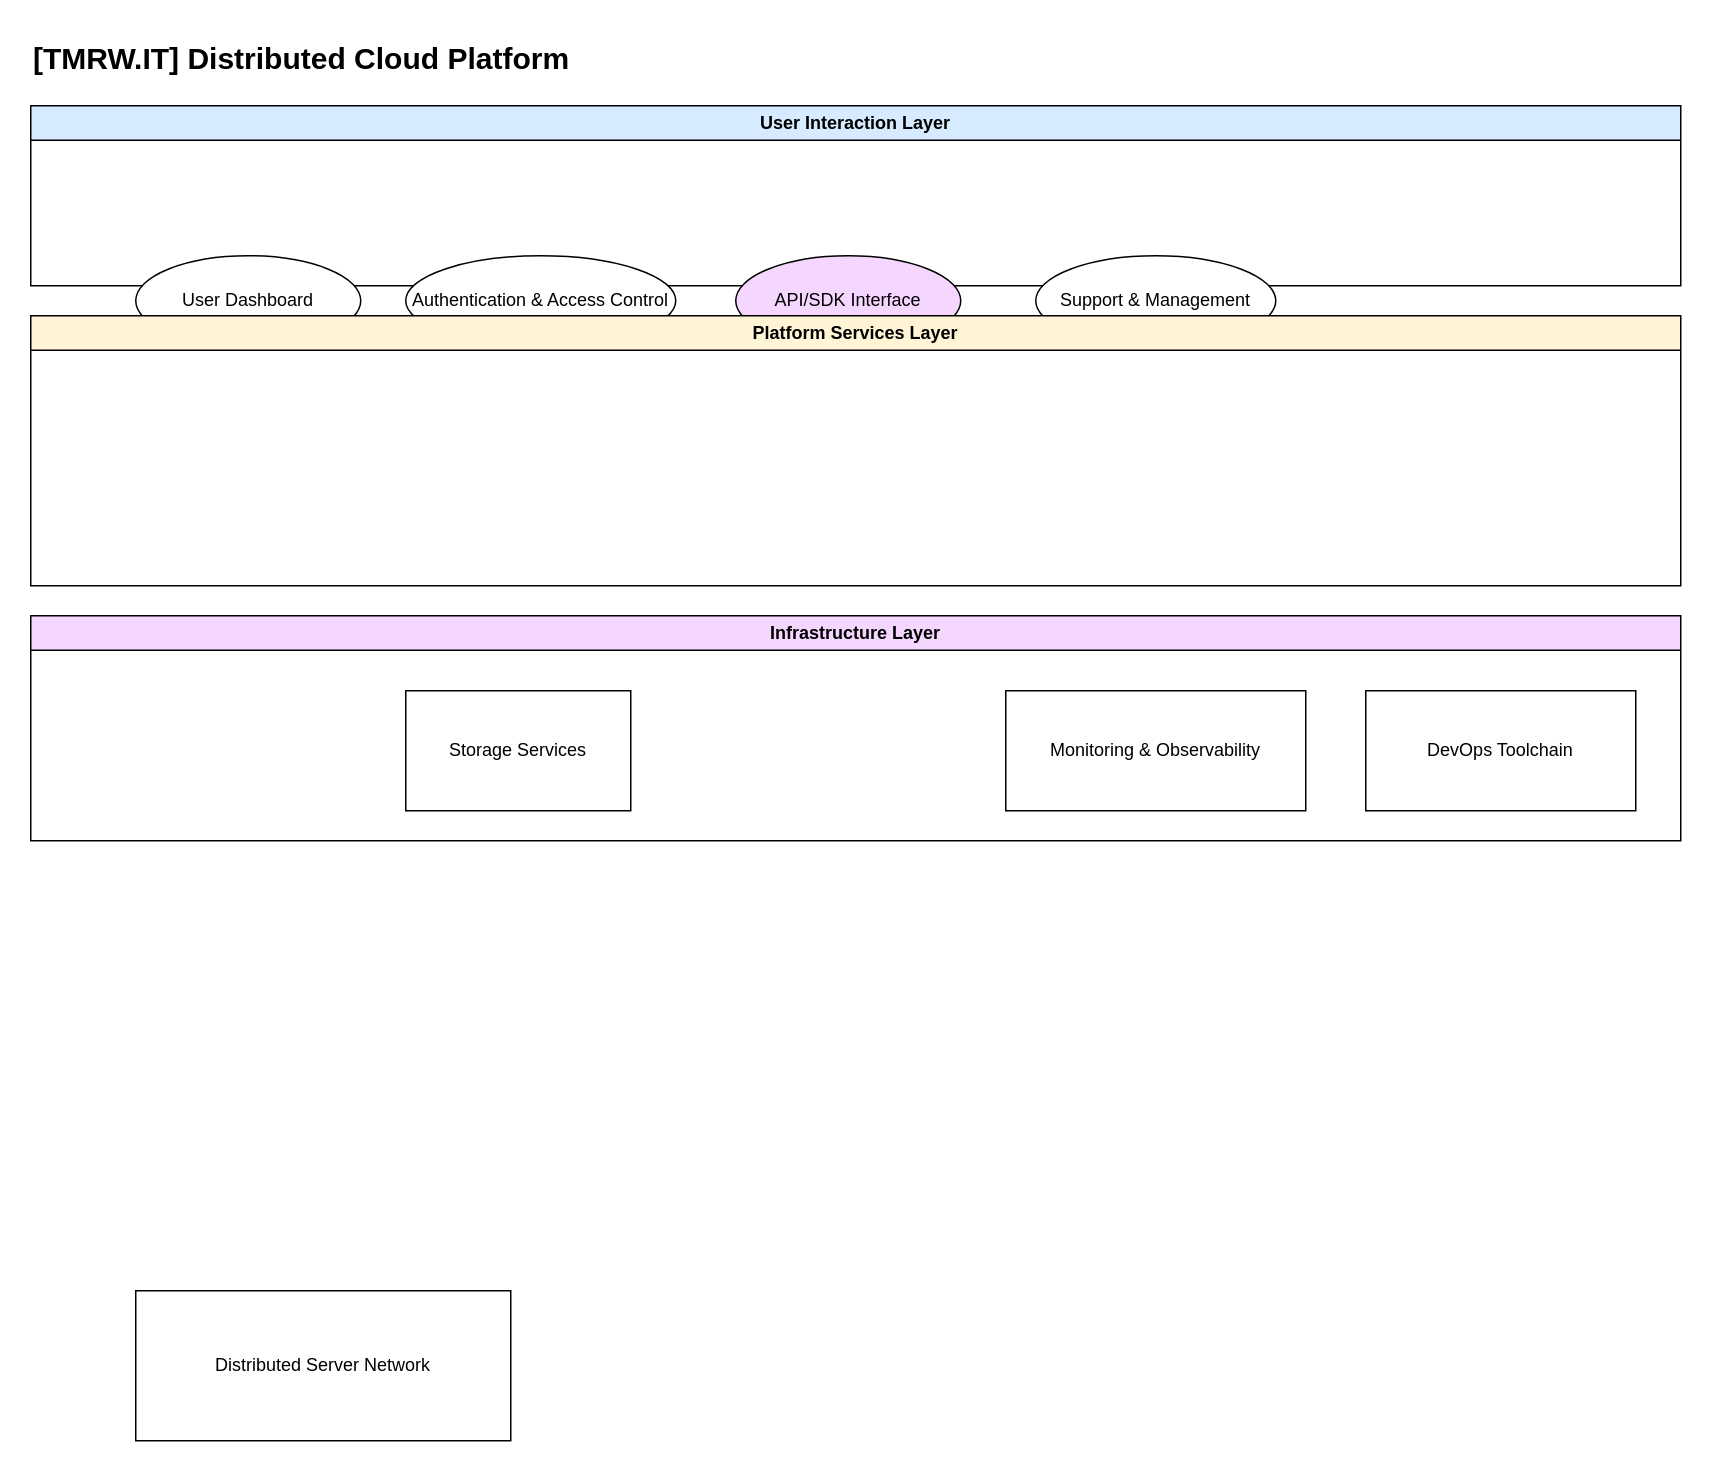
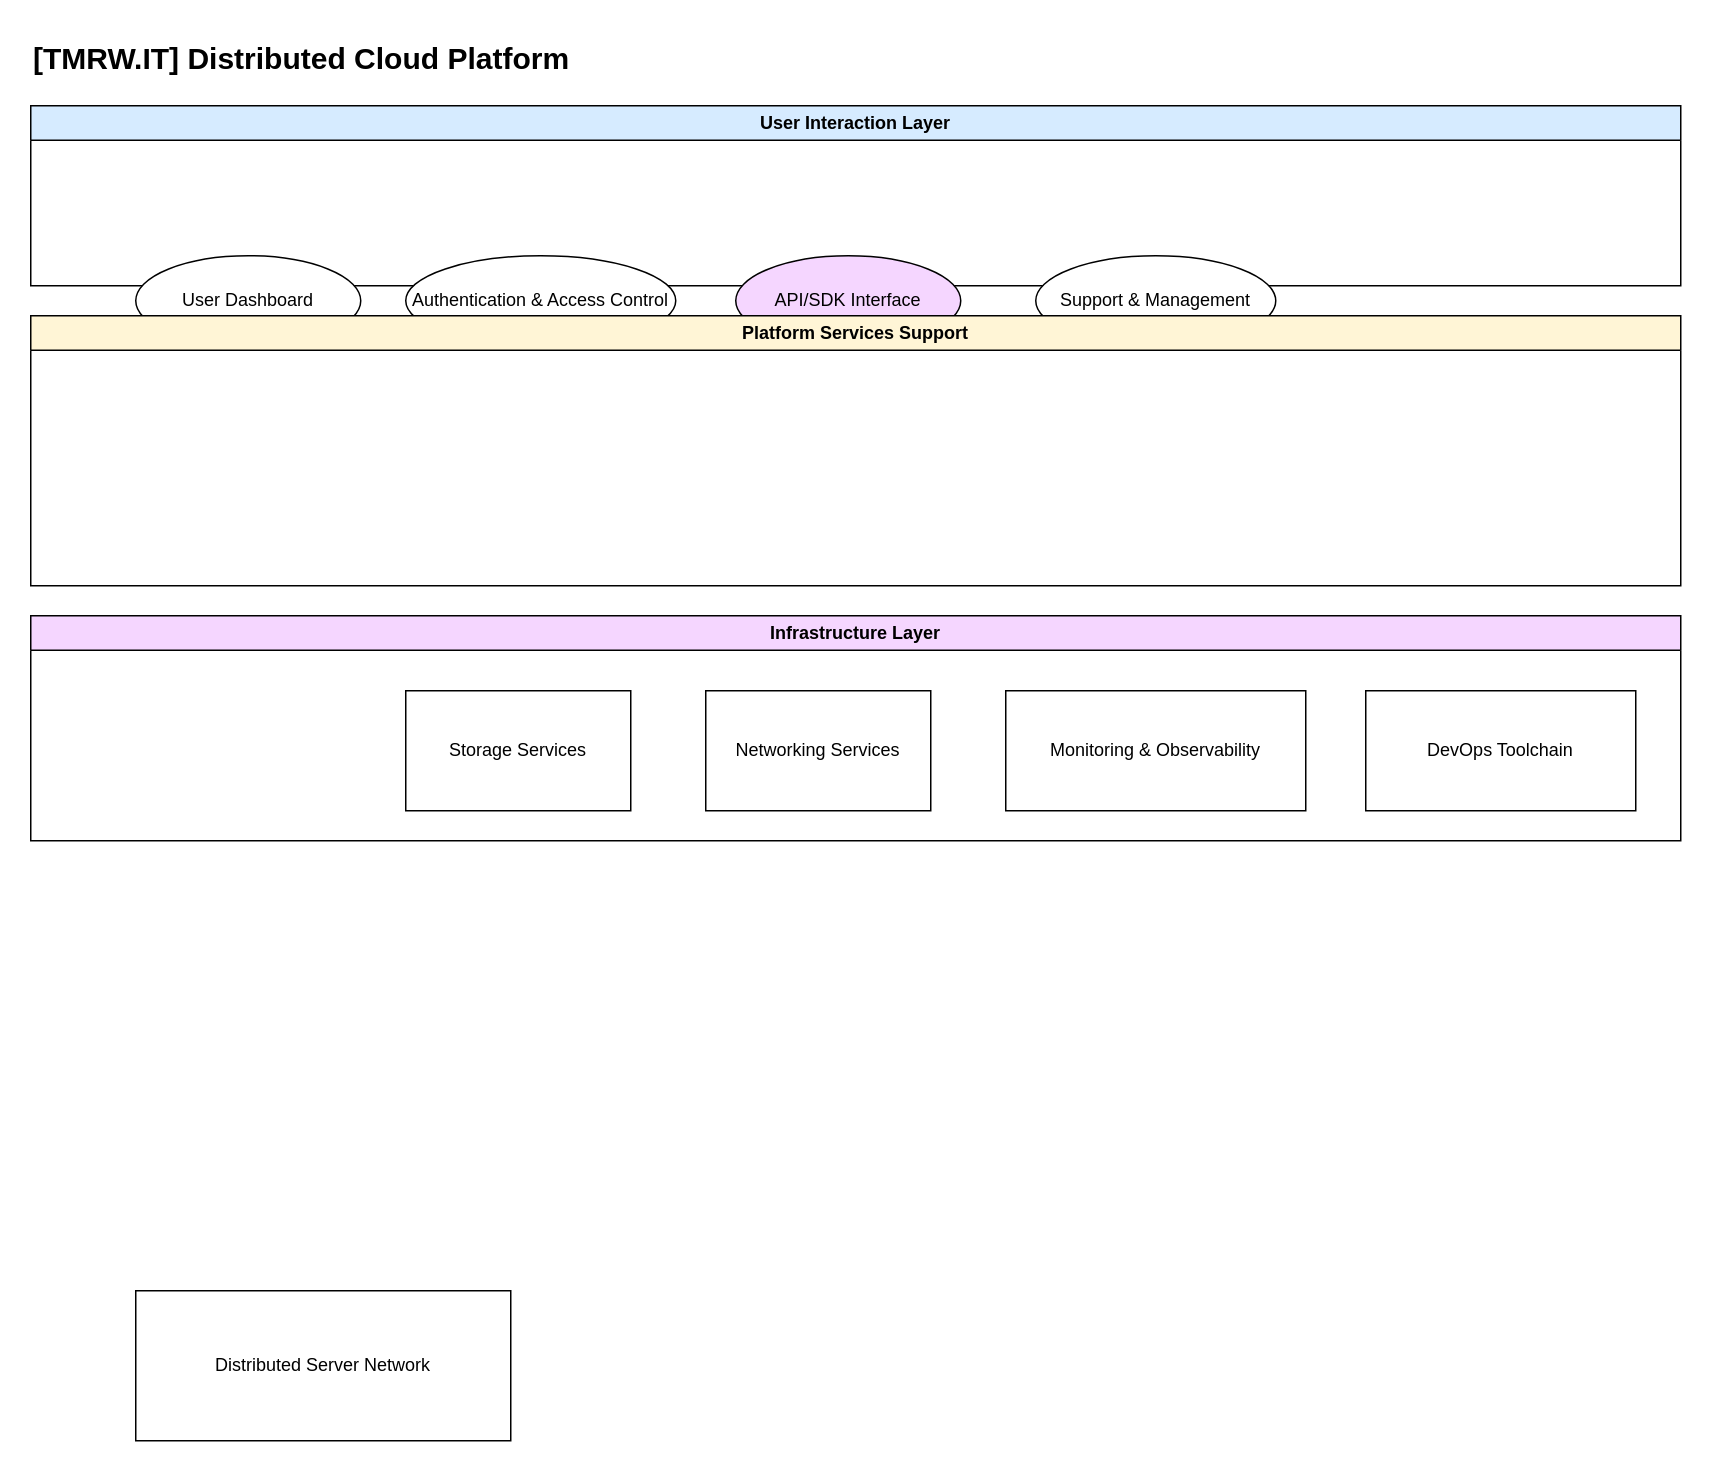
node "Platform Services Layer": label "Platform Services Layer" -> "Platform Services Support"
node "Networking Services": added
